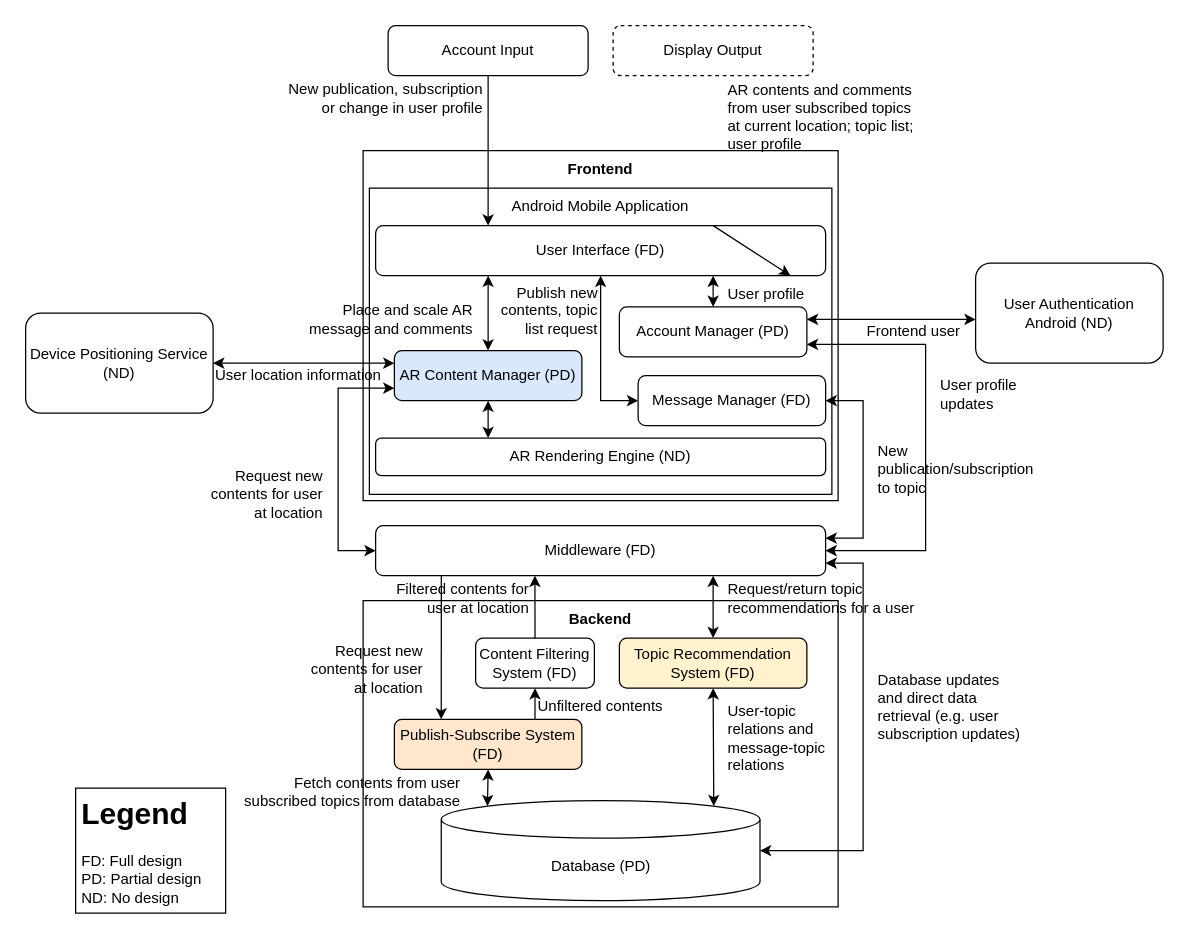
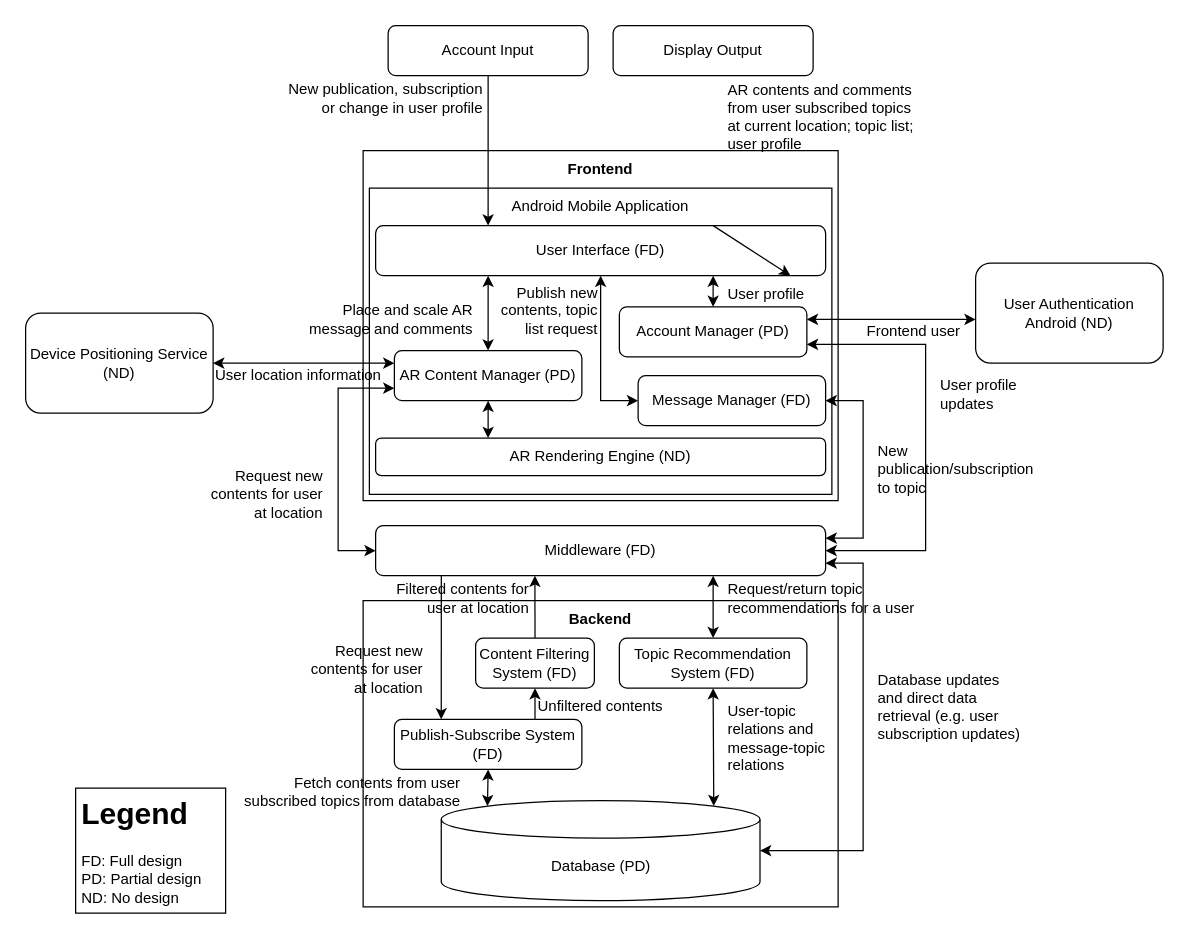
node "Display Output": style dashed -> solid
node "AR Content Manager (PD)": fillcolor #dae8fc -> #ffffff
node "Topic Recommendation System (FD)": fillcolor #fff2cc -> #ffffff
node "Publish-Subscribe System (FD)": fillcolor #ffe6cc -> #ffffff
